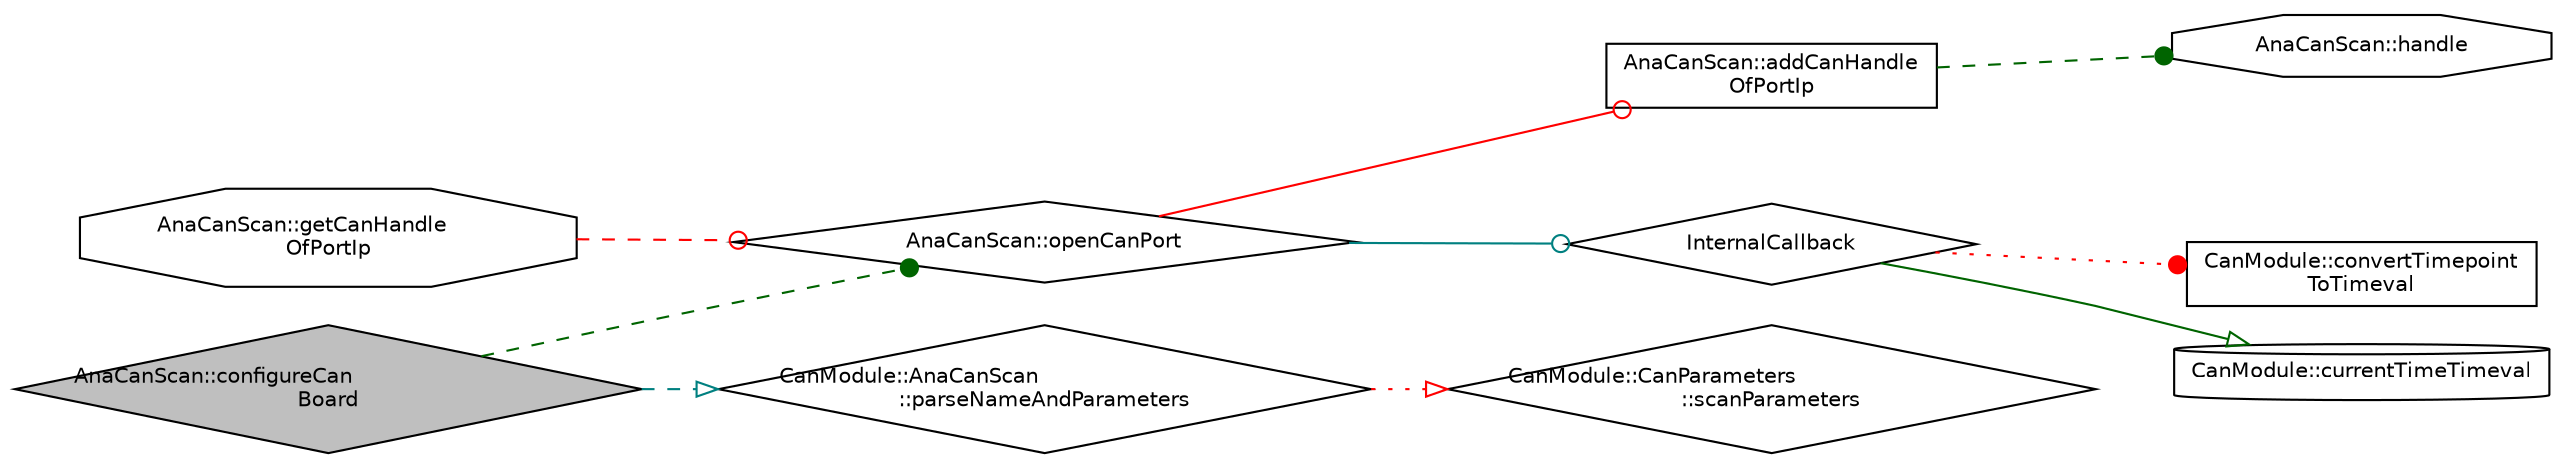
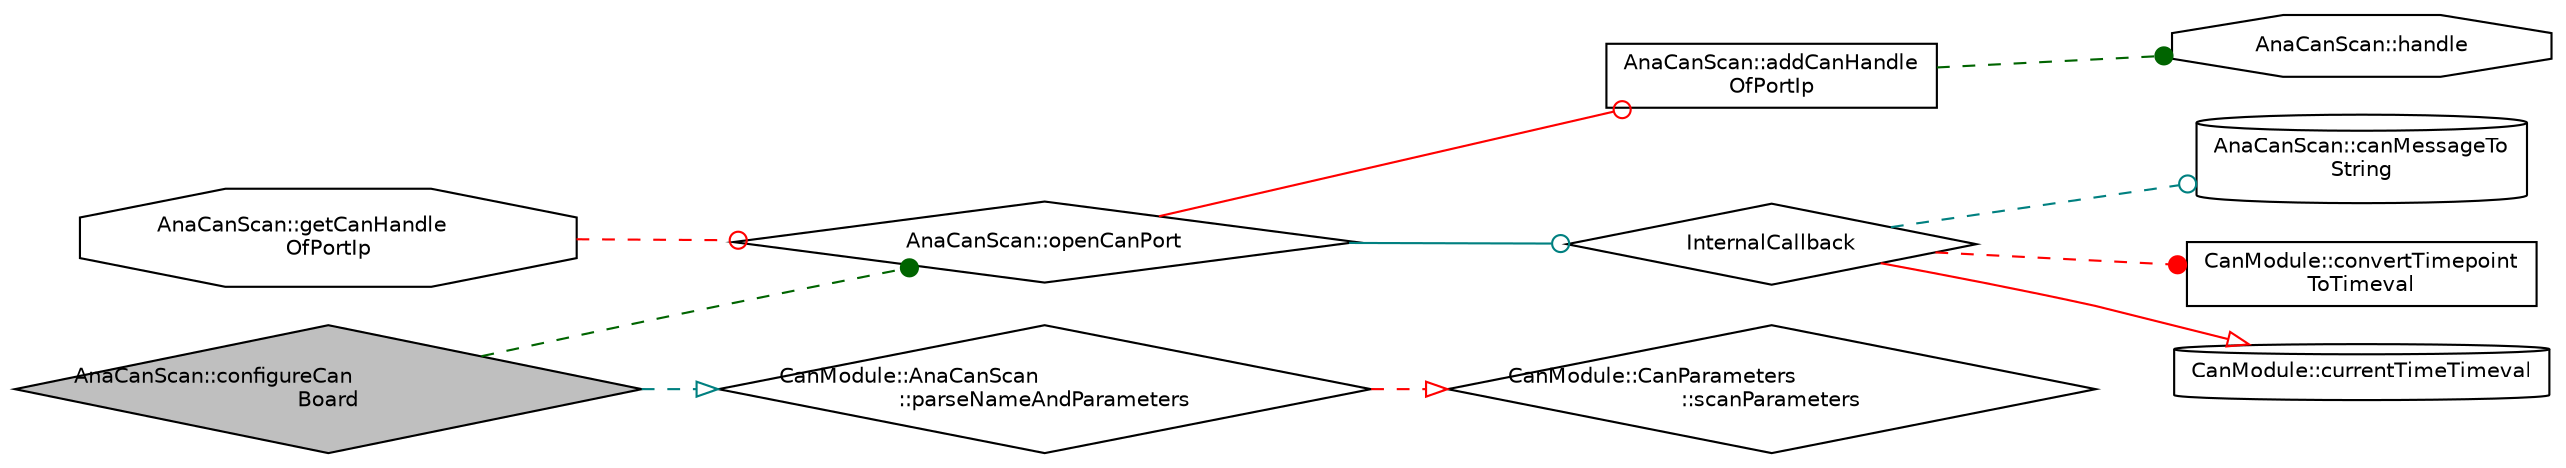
node "AnaCanScan::canMessageTo String": added
edge "InternalCallback" -> "CanModule::convertTimepoint ToTimeval": style dotted -> dashed
edge "InternalCallback" -> "CanModule::currentTimeTimeval": color darkgreen -> red
edge "CanModule::AnaCanScan ::parseNameAndParameters" -> "CanModule::CanParameters ::scanParameters": style dotted -> dashed
